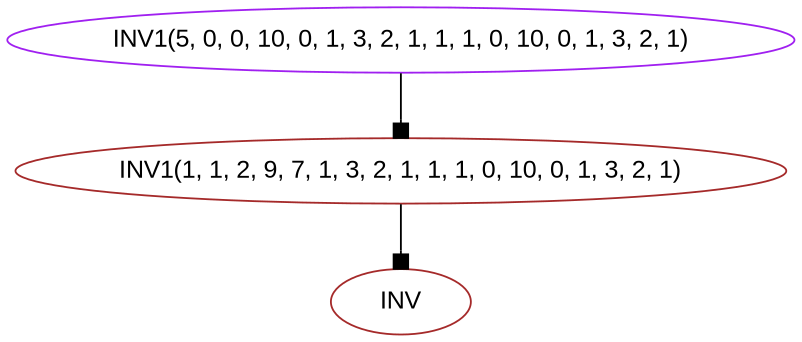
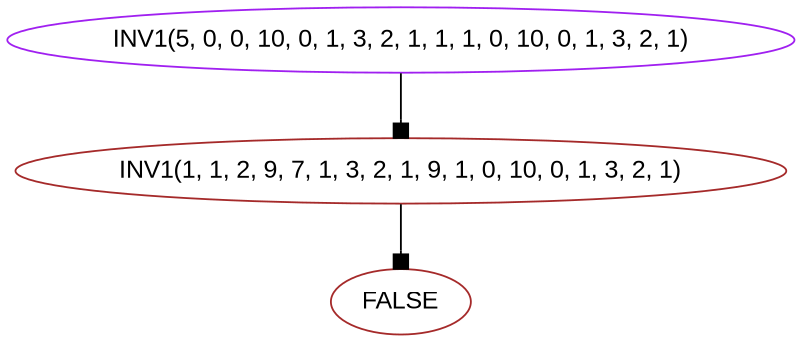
node "INV1(1, 1, 2, 9, 7, 1, 3, 2, 1, 1, 1, 0, 10, 0, 1, 3, 2, 1)": label "INV1(1, 1, 2, 9, 7, 1, 3, 2, 1, 1, 1, 0, 10, 0, 1, 3, 2, 1)" -> "INV1(1, 1, 2, 9, 7, 1, 3, 2, 1, 9, 1, 0, 10, 0, 1, 3, 2, 1)"
node "INV": label "INV" -> "FALSE"
